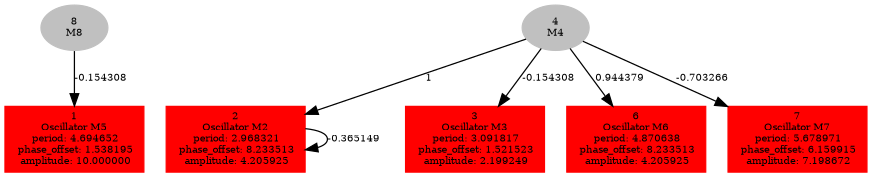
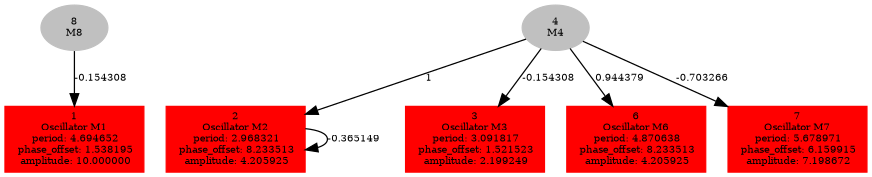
node "1": text "Oscillator M5" -> "Oscillator M1"
